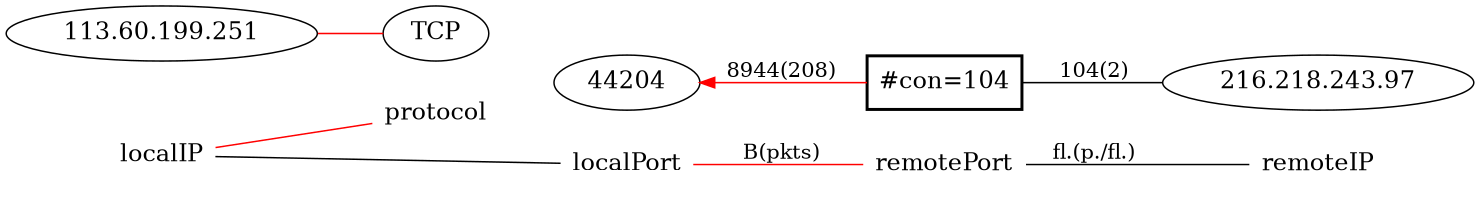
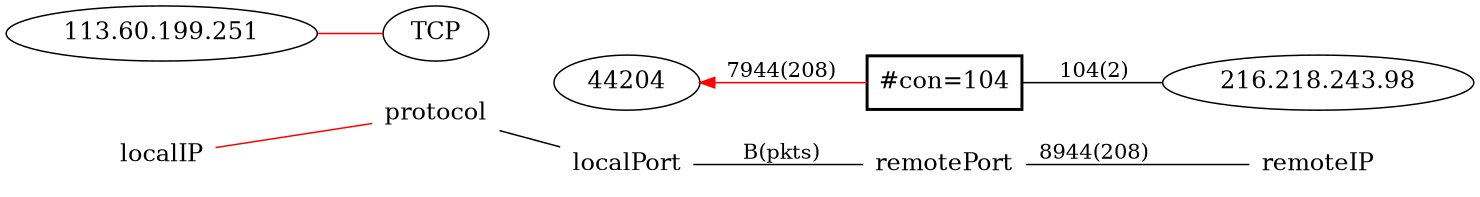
edge "44204" -- "#con=104": label "8944(208)" -> "7944(208)"
node "216.218.243.97": label "216.218.243.97" -> "216.218.243.98"
edge "remotePort" -- "remoteIP": label "fl.(p./fl.)" -> "8944(208)"
edge "localIP" -- "localPort": now "protocol" -- "localPort"
edge "localPort" -- "remotePort": color red -> black
